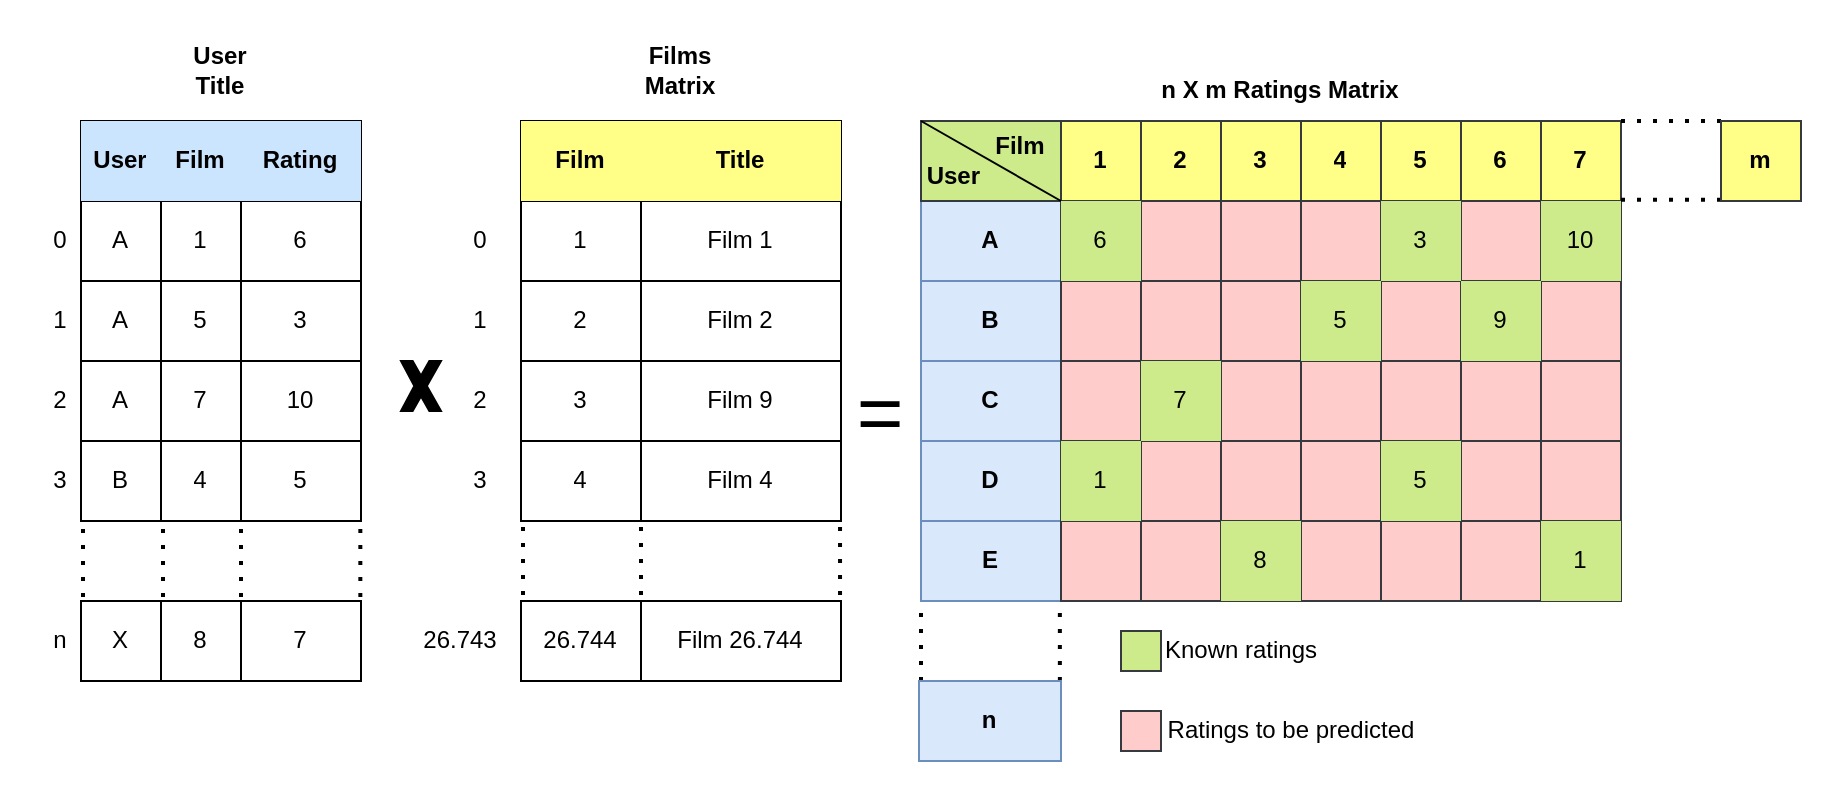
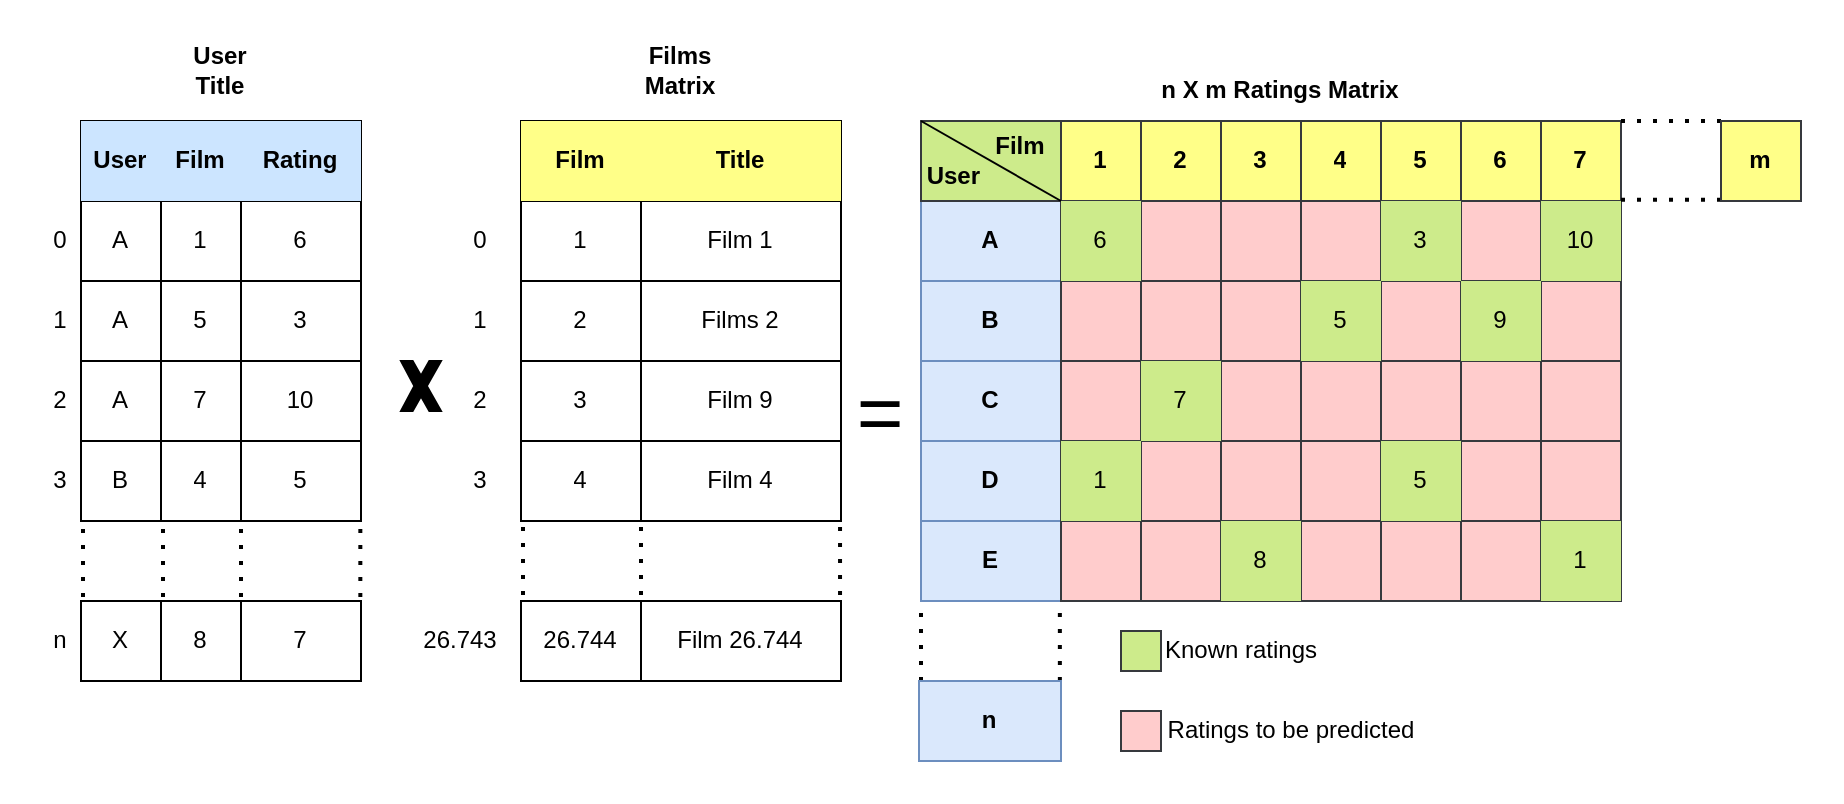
node "Film 2": label "Film 2" -> "Films 2"
